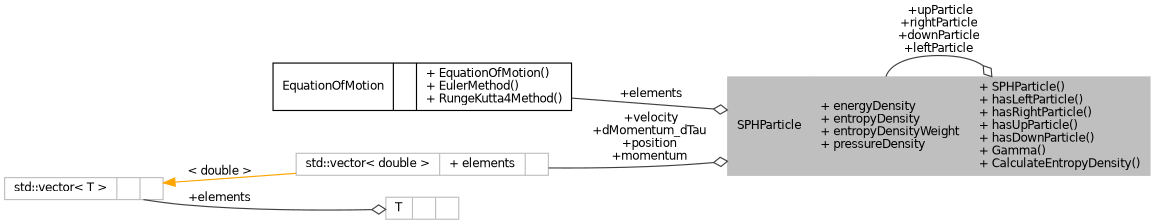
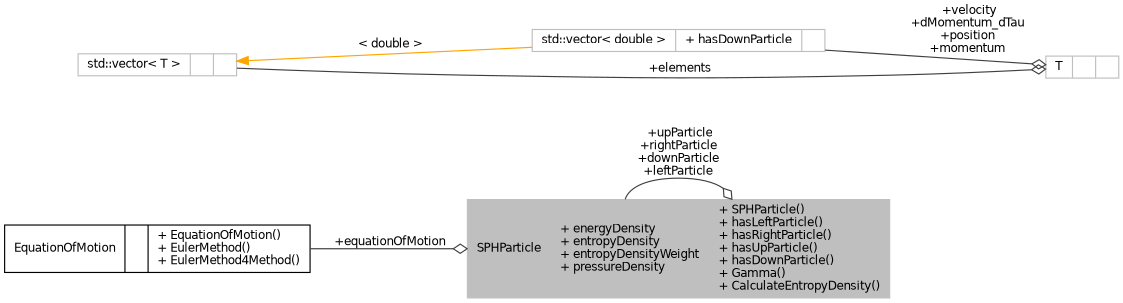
edge "EquationOfMotion" -> "SPHParticle": label " +elements" -> " +equationOfMotion"
node "EquationOfMotion": text "+ RungeKutta4Method()" -> "+ EulerMethod4Method()"
node "std::vector< double >": text "+ elements" -> "+ hasDownParticle"
edge "std::vector< double >" -> "SPHParticle": now "std::vector< double >" -> "T"
